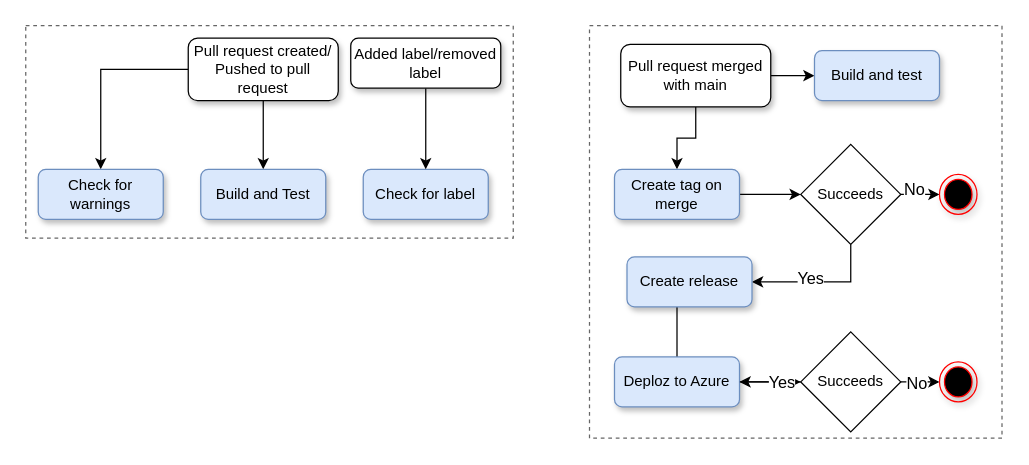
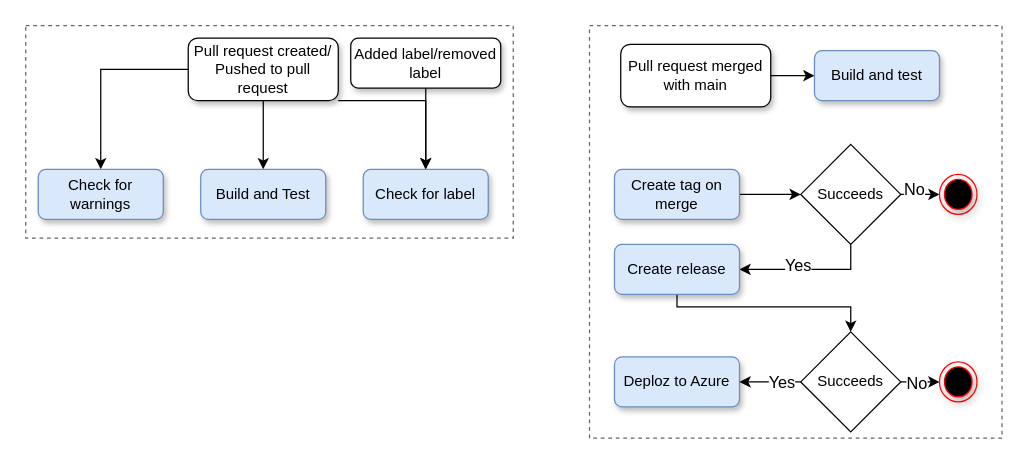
edge "Pull request created/ Pushed to pull request" -> "Check for label": added
edge "Pull request merged with main" -> "Create tag on merge": removed
node "Create release": moved (689, 282) -> (677, 269)
